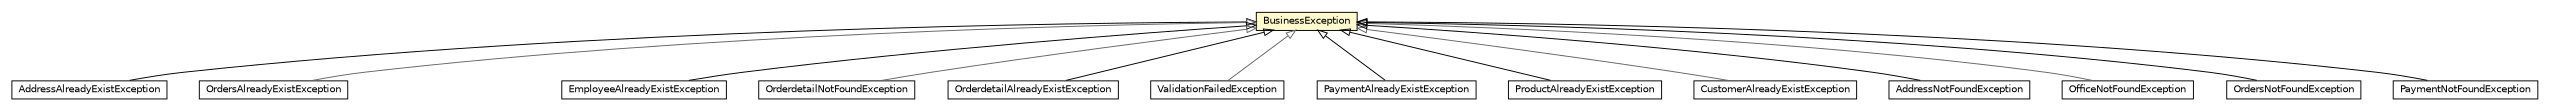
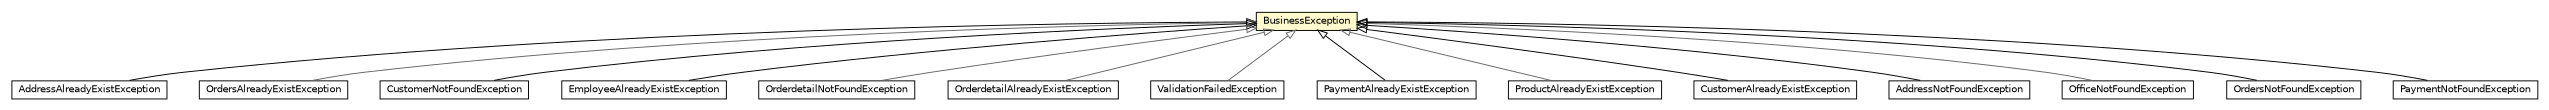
edge "CustomerAlreadyExistException" -> "BusinessException": color gray40 -> black
edge "OrderdetailAlreadyExistException" -> "BusinessException": color black -> gray40
edge "ProductAlreadyExistException" -> "BusinessException": color black -> gray40
node "CustomerNotFoundException": added
